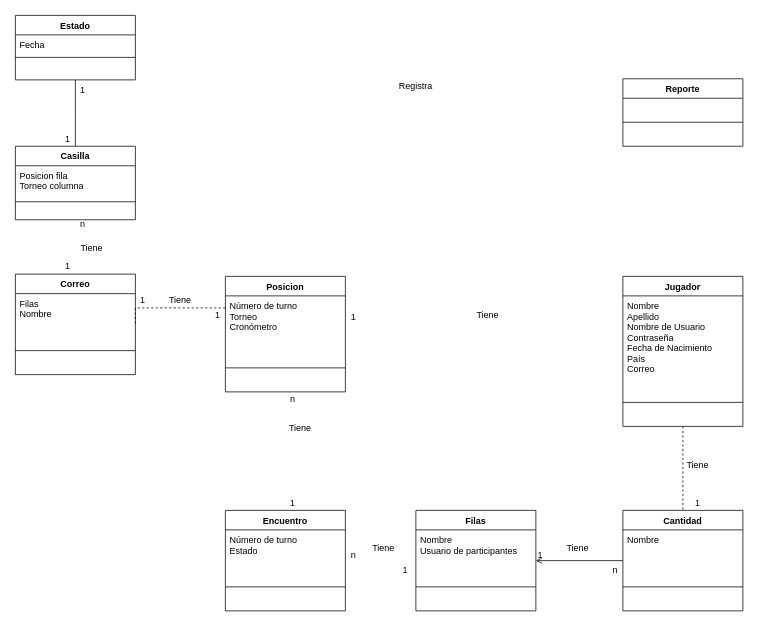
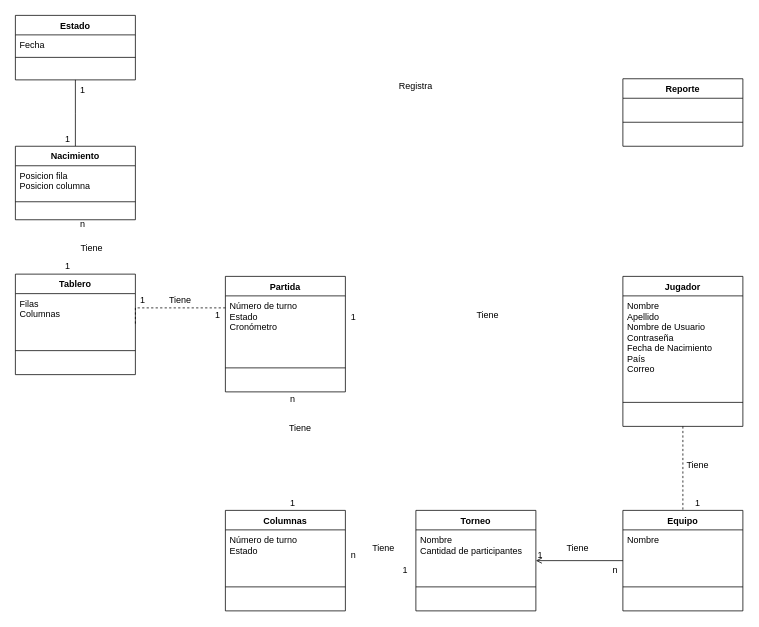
node "Casilla": label "Casilla" -> "Nacimiento"
node "Posicion fila Torneo columna": label "Posicion fila Torneo columna" -> "Posicion fila Posicion columna"
node "Correo": label "Correo" -> "Tablero"
node "Posicion": label "Posicion" -> "Partida"
node "Filas Nombre": label "Filas Nombre" -> "Filas Columnas"
node "Número de turno Torneo Cronómetro": label "Número de turno Torneo Cronómetro" -> "Número de turno Estado Cronómetro"
node "Encuentro": label "Encuentro" -> "Columnas"
node "Filas": label "Filas" -> "Torneo"
node "Cantidad": label "Cantidad" -> "Equipo"
node "Nombre Usuario de participantes": label "Nombre Usuario de participantes" -> "Nombre Cantidad de participantes"
